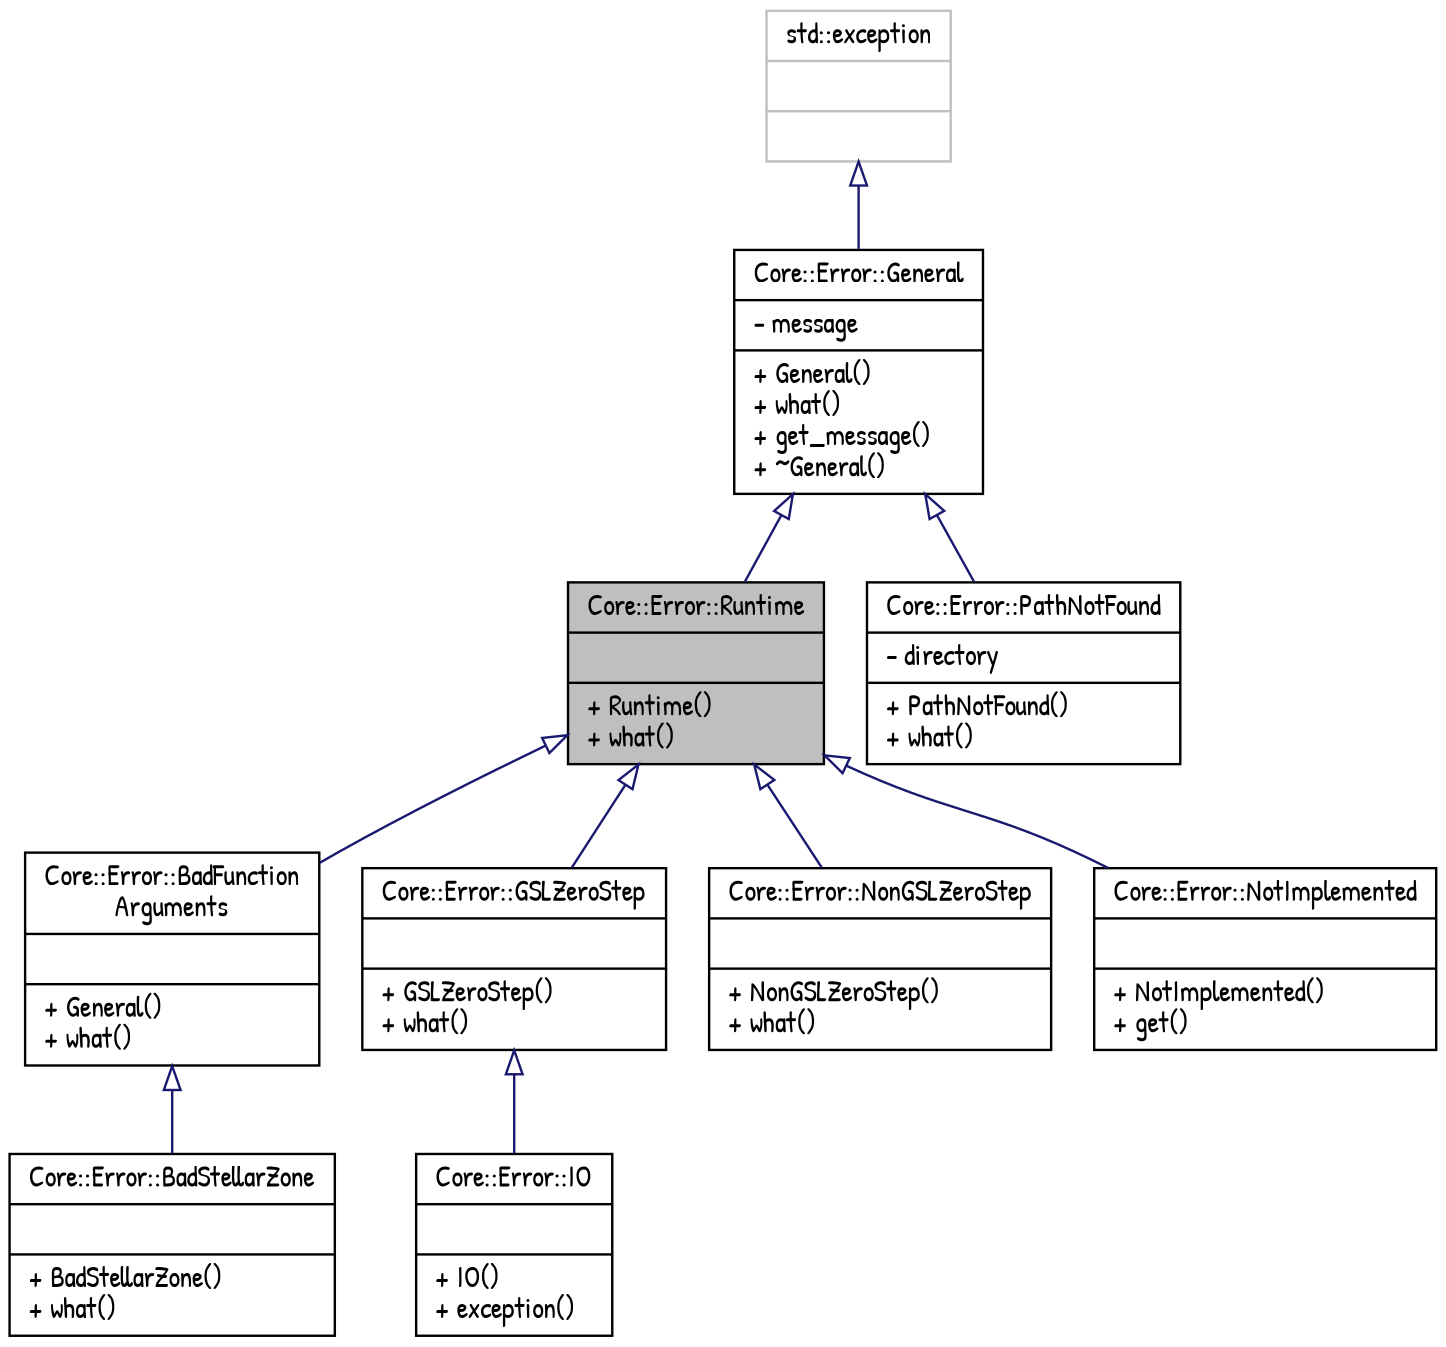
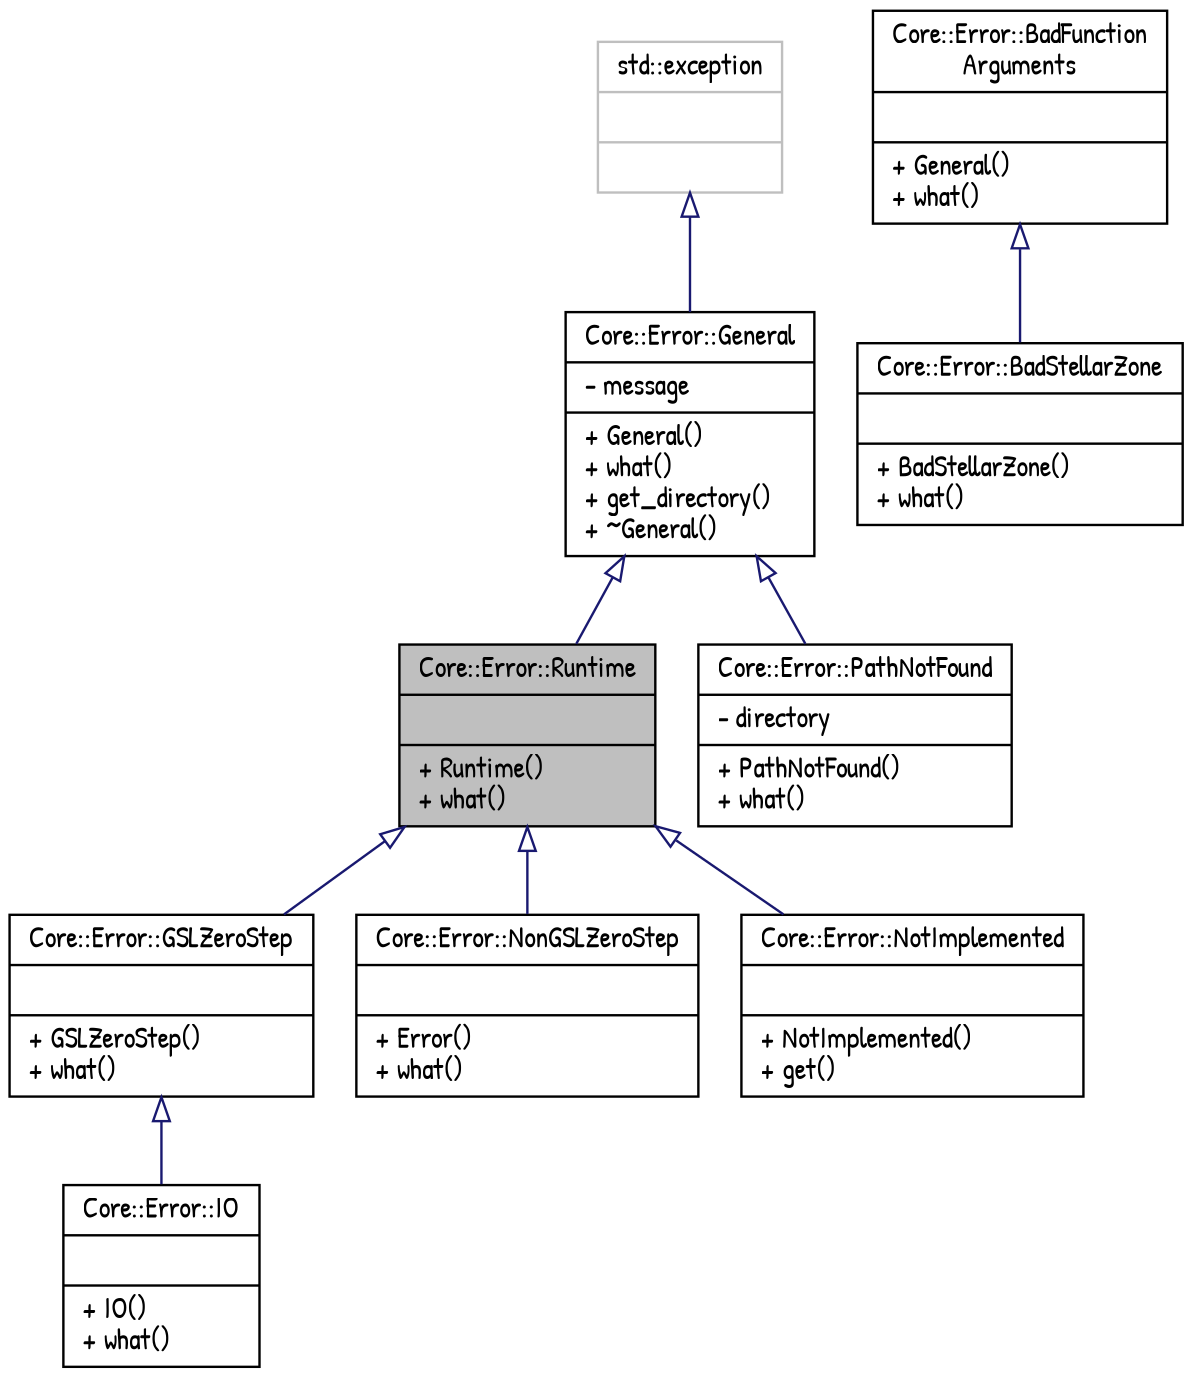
node "Core::Error::General": text "+ get_message()" -> "+ get_directory()"
edge "Core::Error::BadFunction" -> "Core::Error::Runtime": removed
node "Core::Error::NonGSLZeroStep": text "+ NonGSLZeroStep()" -> "+ Error()"
node "Core::Error::IO": text "+ exception()" -> "+ what()"
